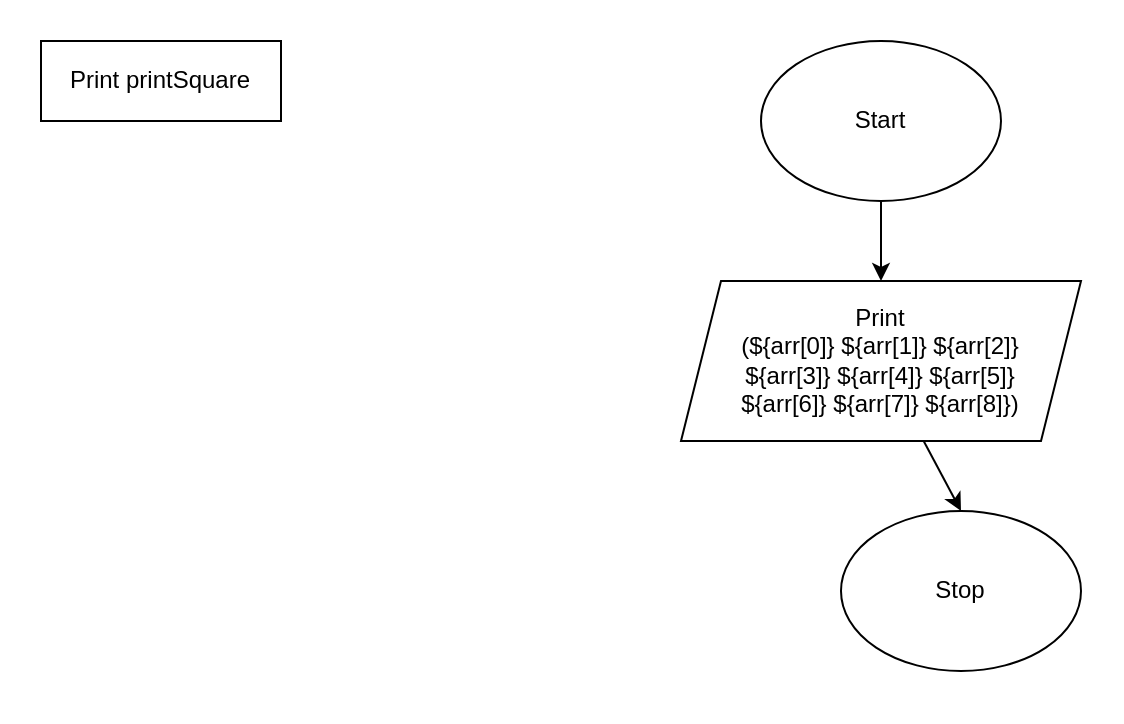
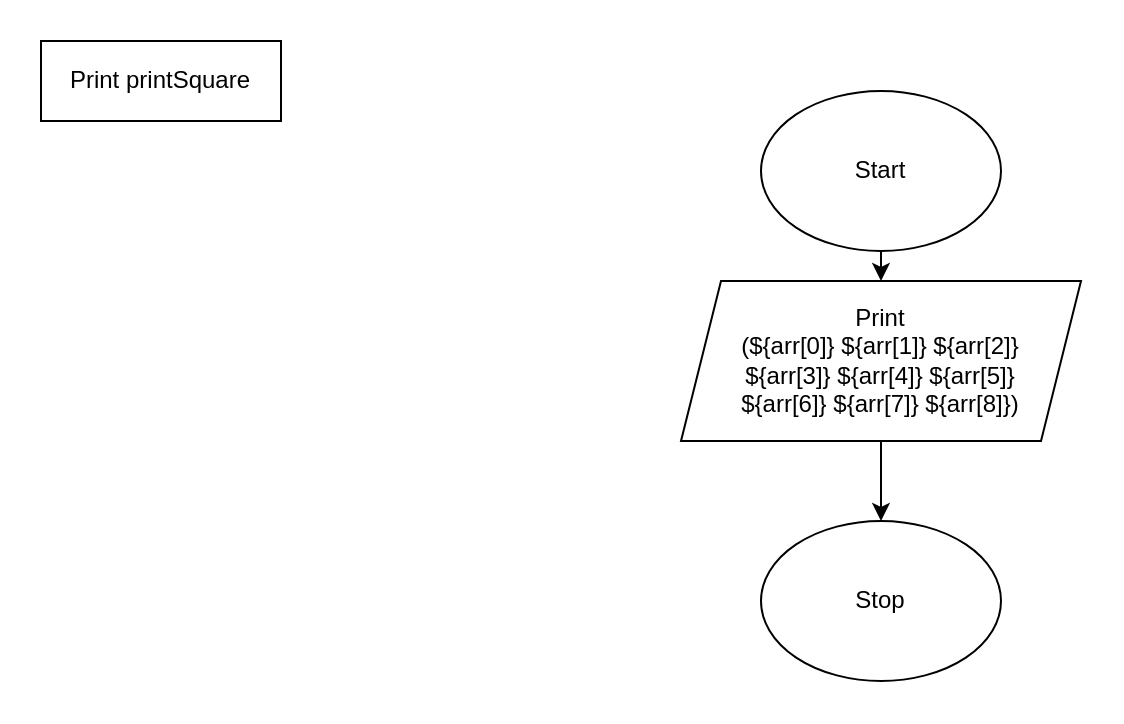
node "Start": moved (881, 121) -> (881, 171)
node "Stop": moved (961, 591) -> (881, 601)
